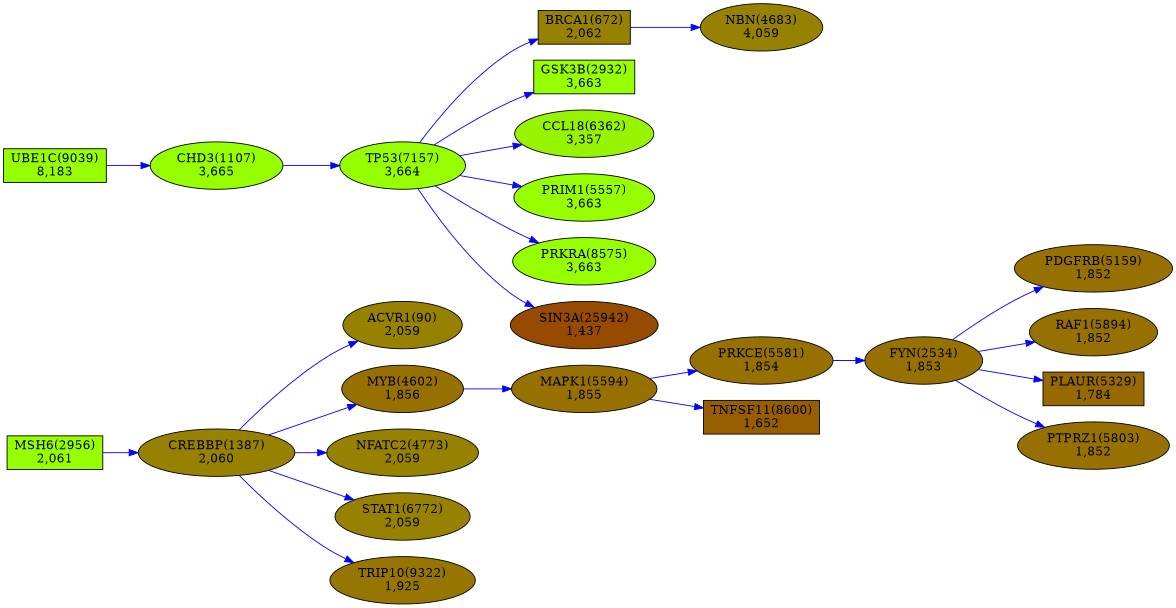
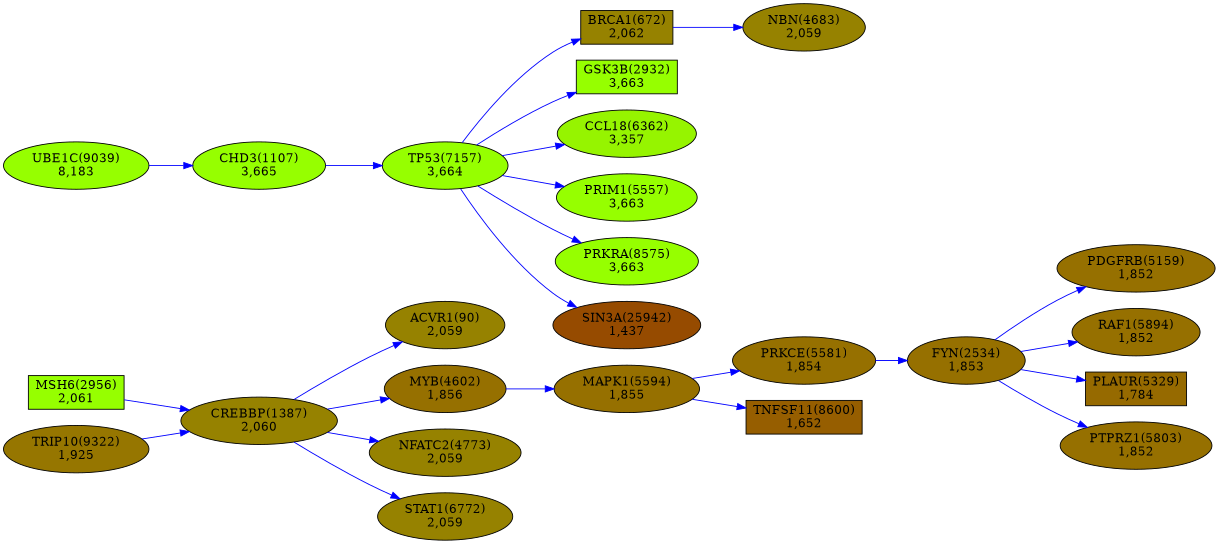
node "NBN(4683) 4,059": label "NBN(4683) 4,059" -> "NBN(4683) 2,059"
node "UBE1C(9039) 8,183": shape box -> ellipse
edge "CREBBP(1387) 2,060" -> "TRIP10(9322) 1,925": reversed
